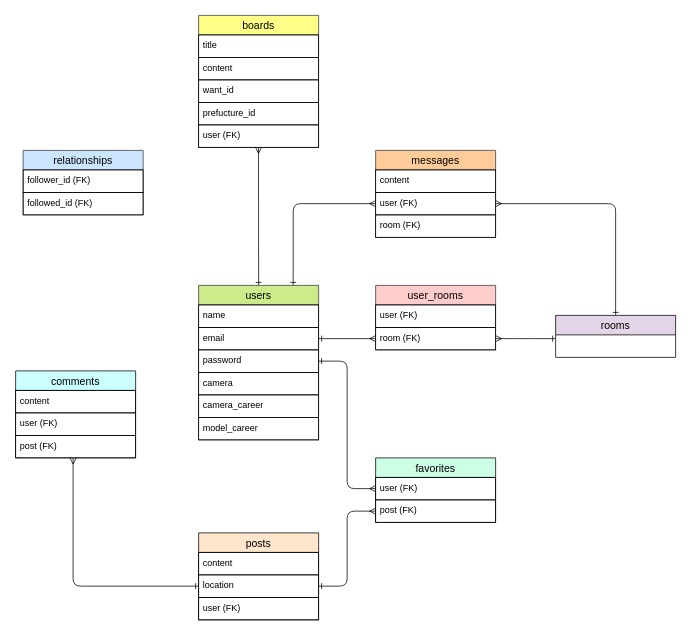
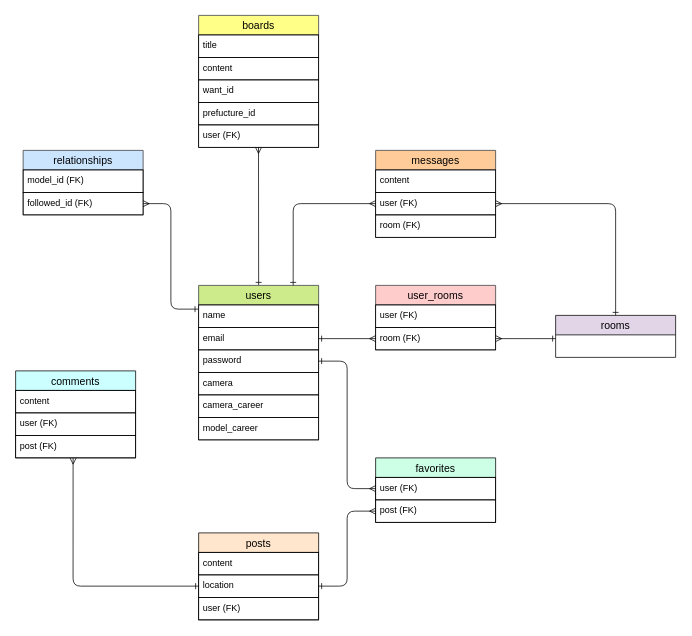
node "follower_id (FK)": label "follower_id (FK)" -> "model_id (FK)"
edge "followed_id (FK)" -- "name": added
